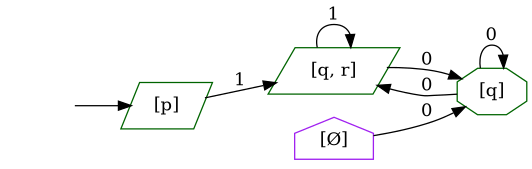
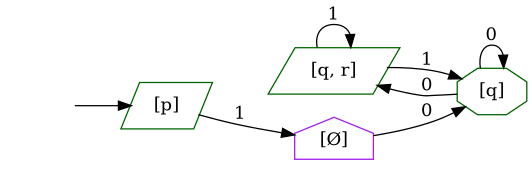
edge "[q, r]" -> "[q]": label "0" -> "1"
edge "[p]" -> "[q, r]": now "[p]" -> "[Ø]"
